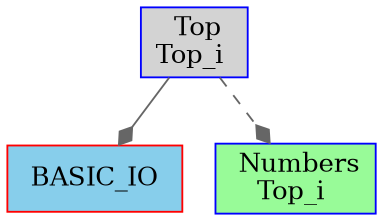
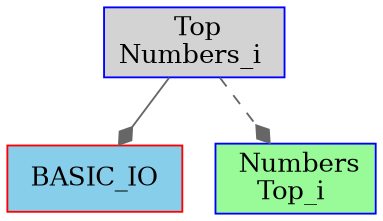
node "Top Top_i": label "Top Top_i" -> "Top Numbers_i"
